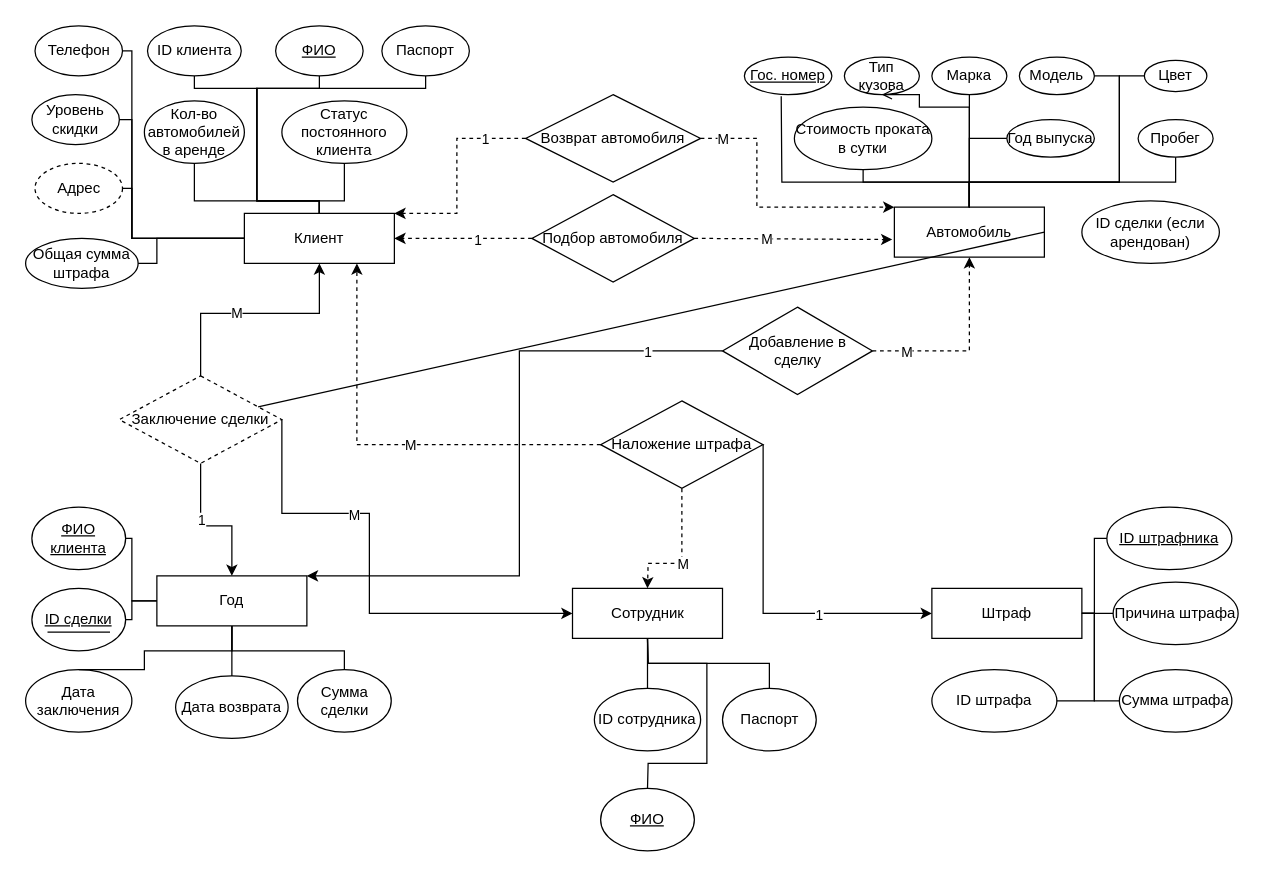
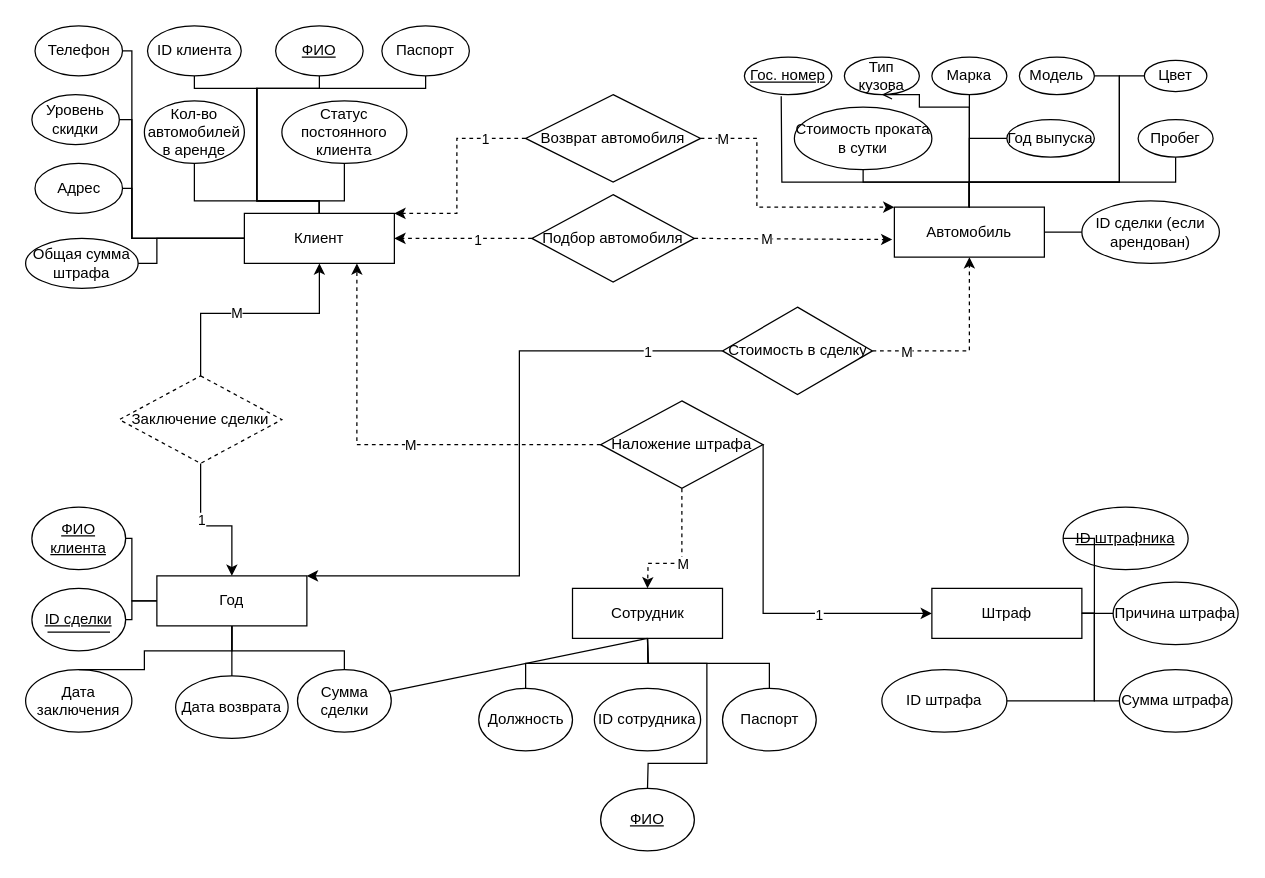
node "Адрес": style dashed -> solid
edge "Автомобиль" -- "Заключение сделки": now "Автомобиль" -- "ID сделки (если арендован)"
node "Добавление в сделку": label "Добавление в сделку" -> "Стоимость в сделку"
node "ID штрафника": moved (1169, 538) -> (1126, 538)
edge "Заключение сделки" -> "Сотрудник": removed, label "M"
edge "Сотрудник" -- "Должность": added
edge "Сотрудник" -- "ID сотрудника": now "Сотрудник" -- "Сумма сделки"
node "ID штрафа": moved (994, 701) -> (944, 701)
node "Должность": added
